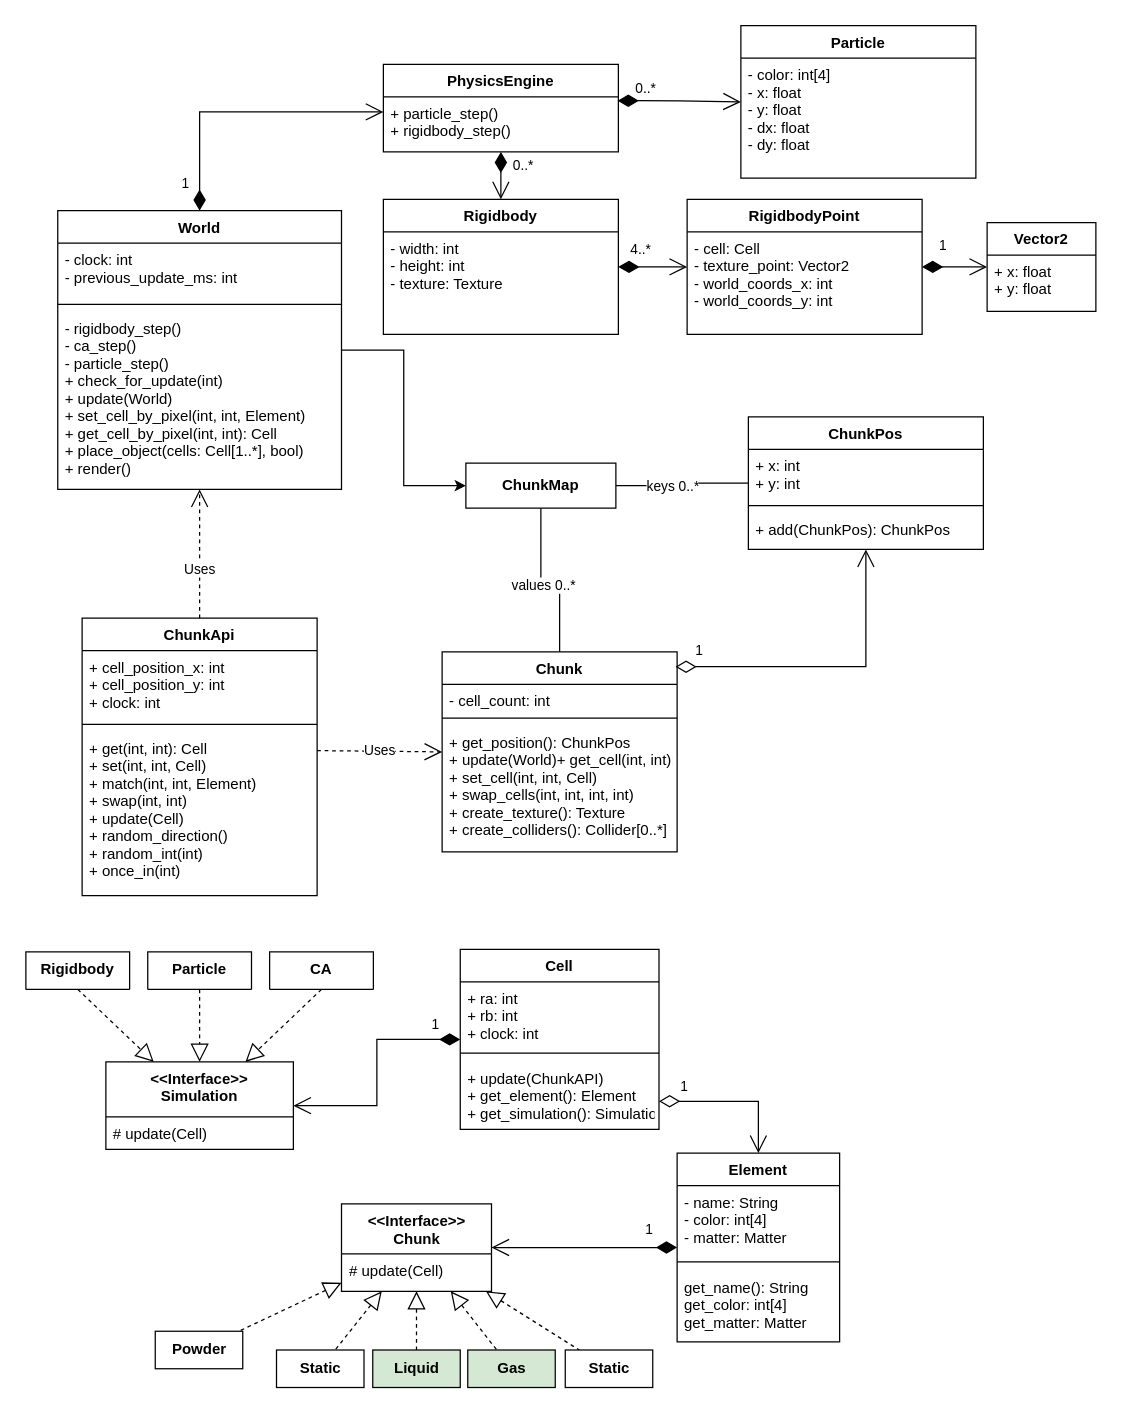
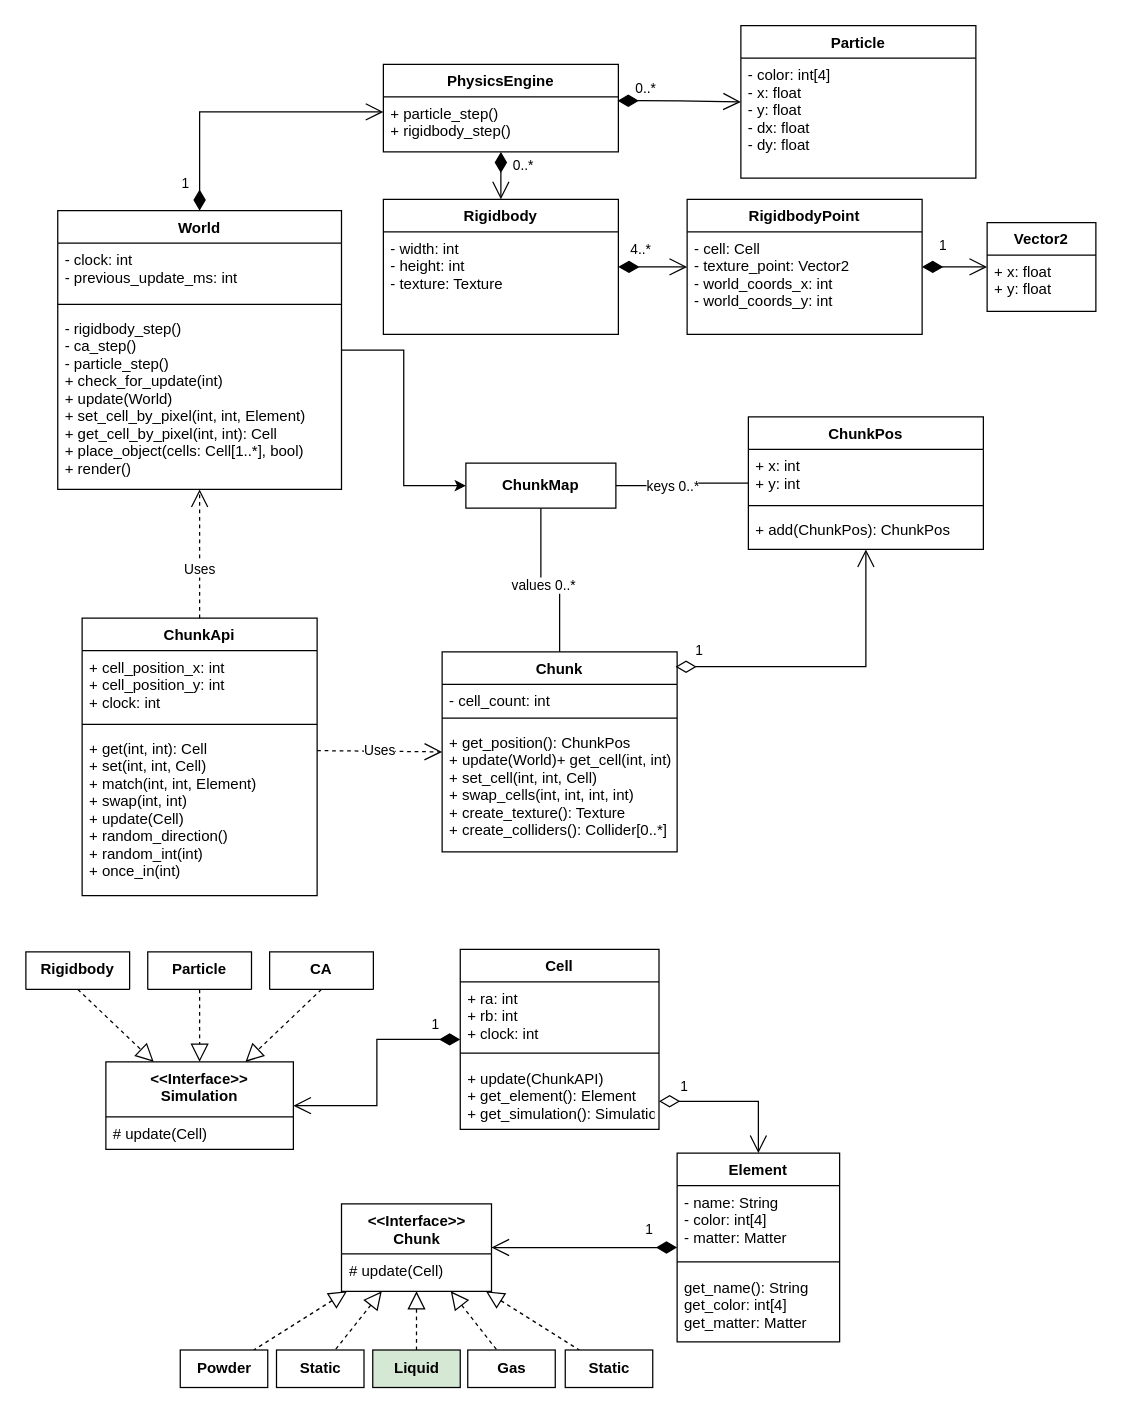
node "Powder": moved (199, 1350) -> (224, 1369)
node "Gas": fillcolor #d5e8d4 -> #ffffff
